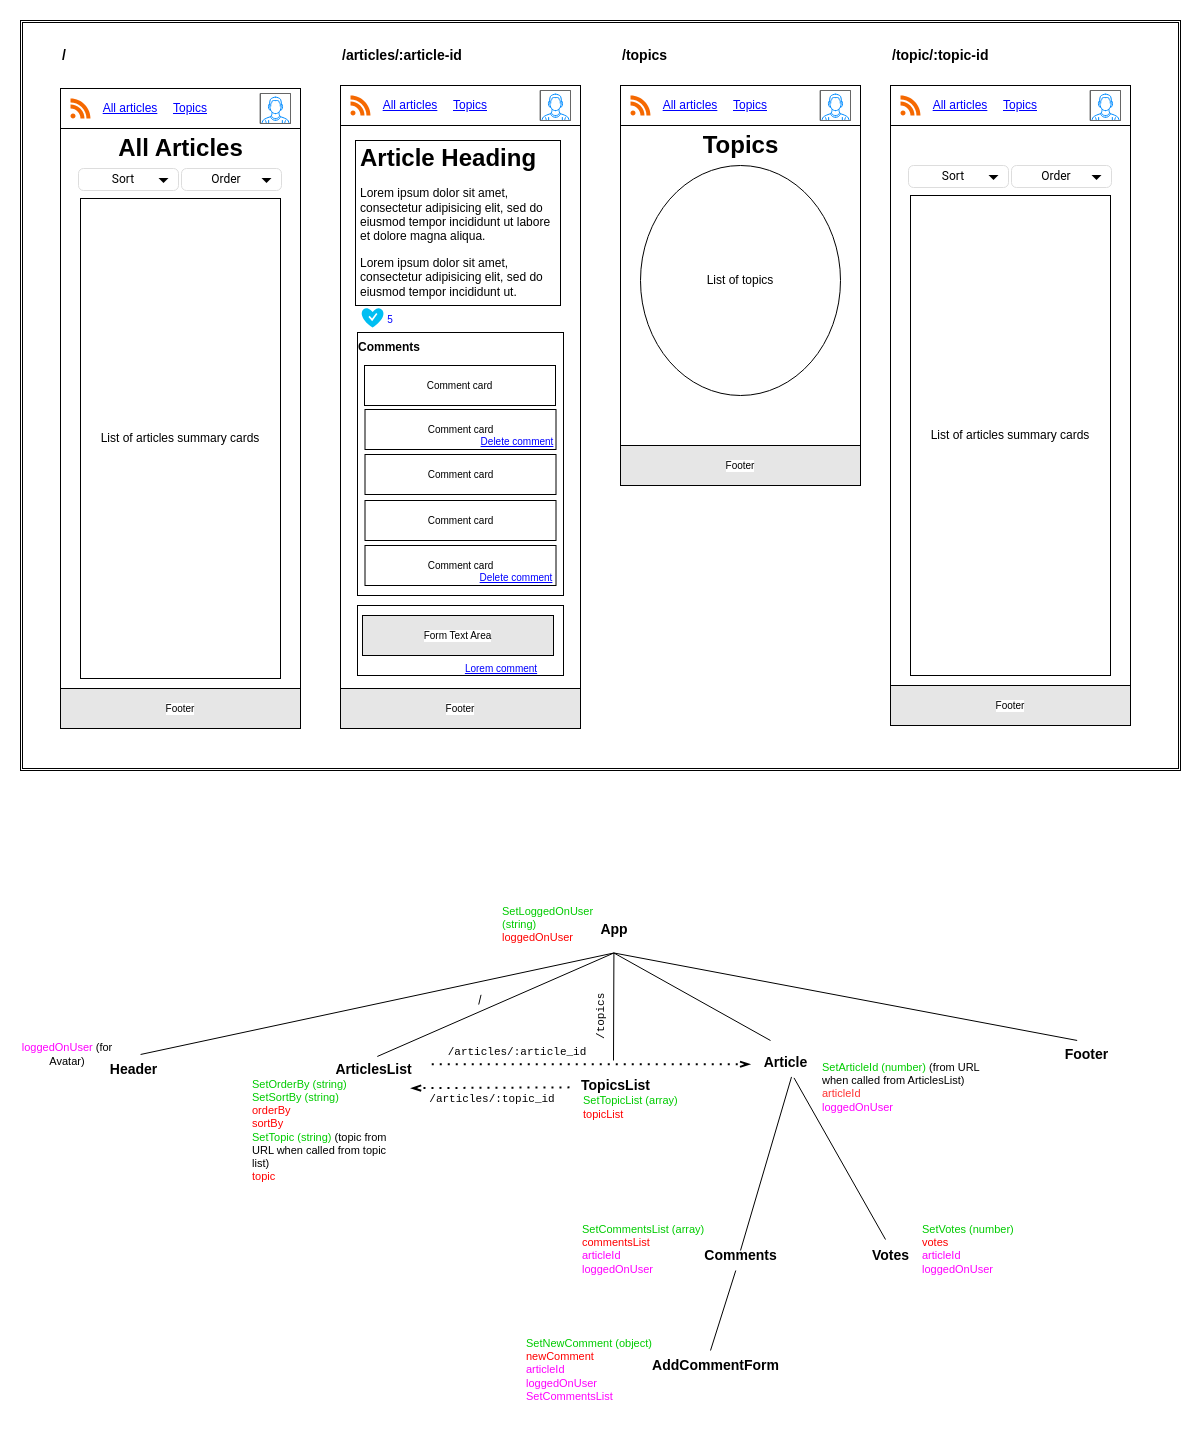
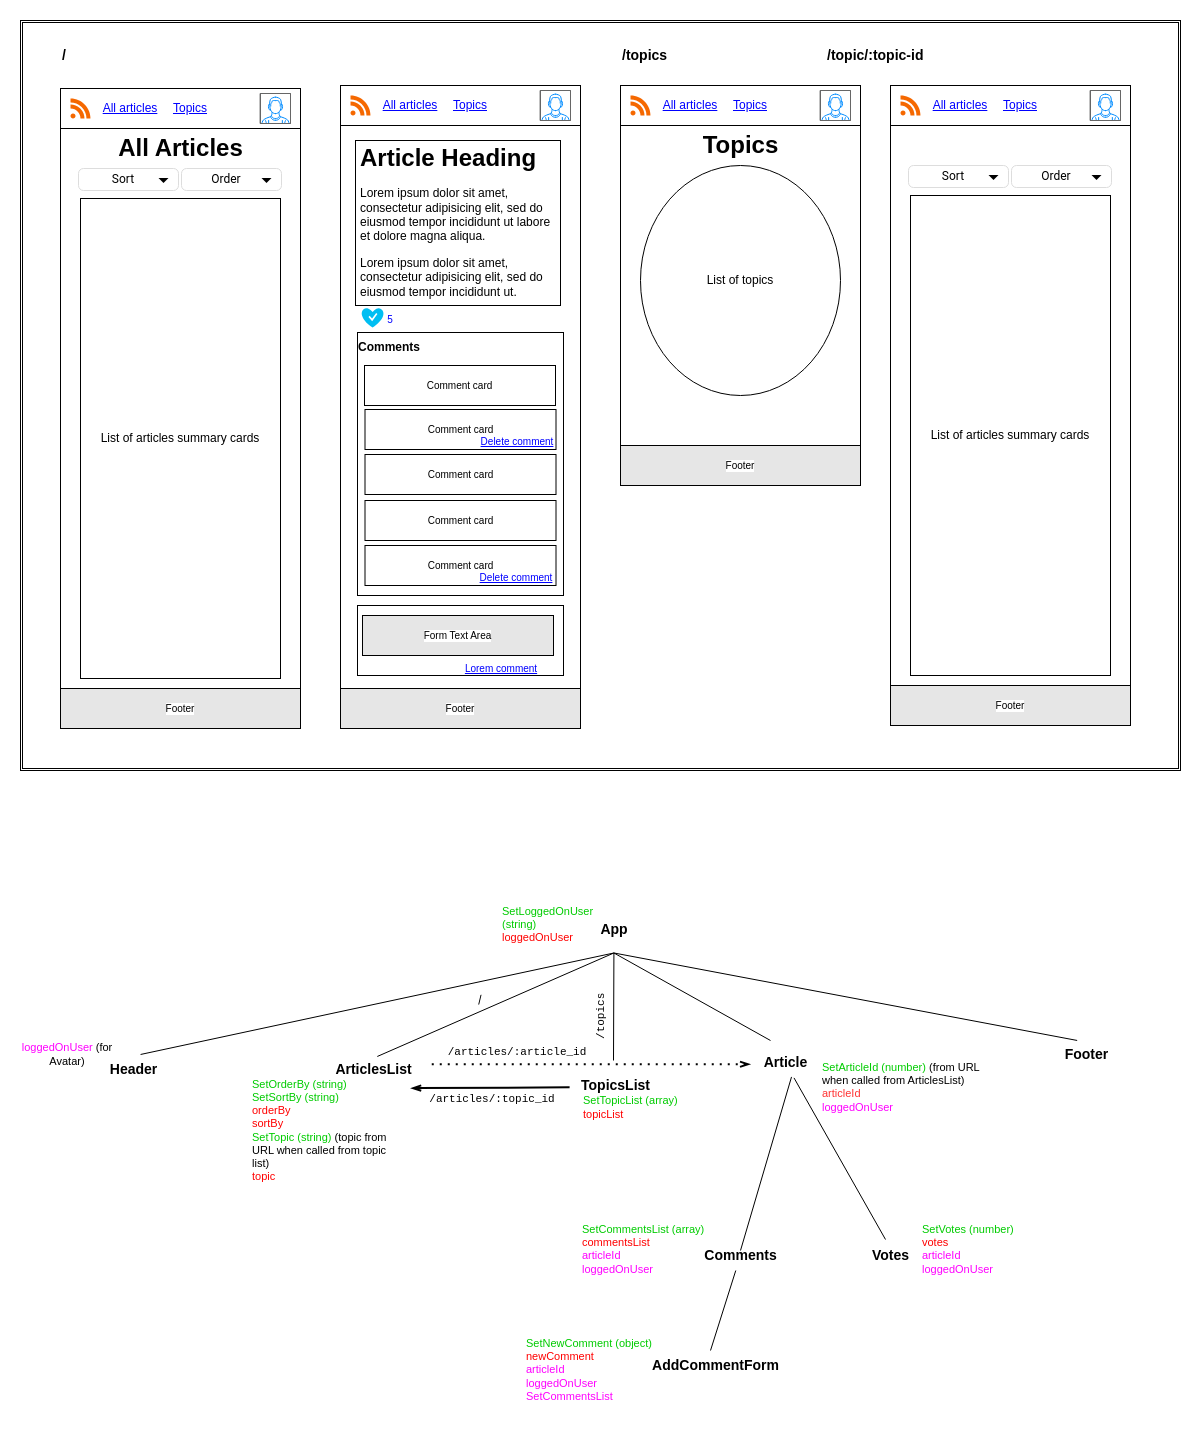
node "/articles/:article-id": removed
node "/topic/:topic-id": moved (946, 56) -> (881, 56)
edge "TopicsList" -> "ArticlesList": style dashed -> solid
